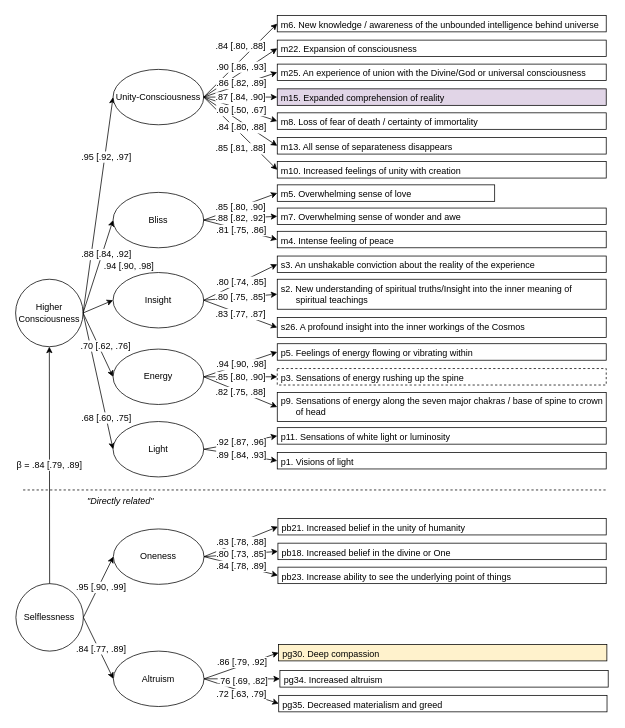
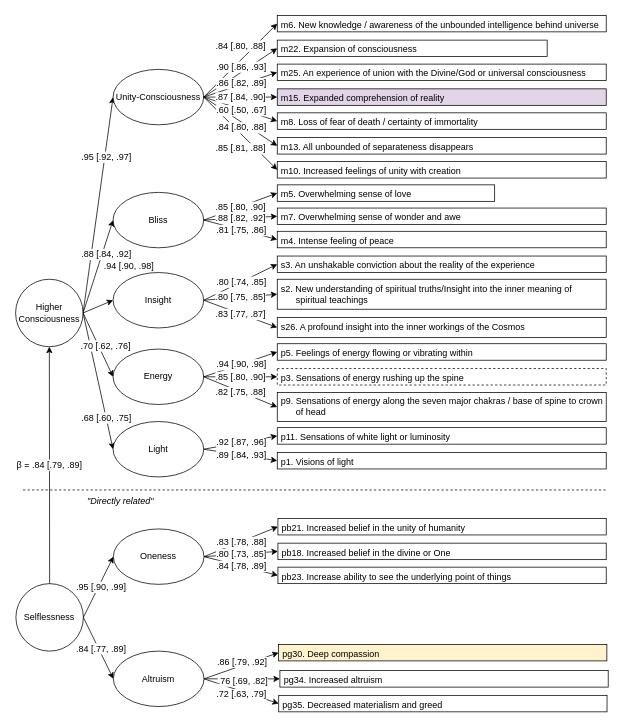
node "m22. Expansion of consciousness": size 329x17 -> 270x17
node "m13. All sense of separateness disappears": label "m13. All sense of separateness disappears" -> "m13. All unbounded of separateness disappears"
